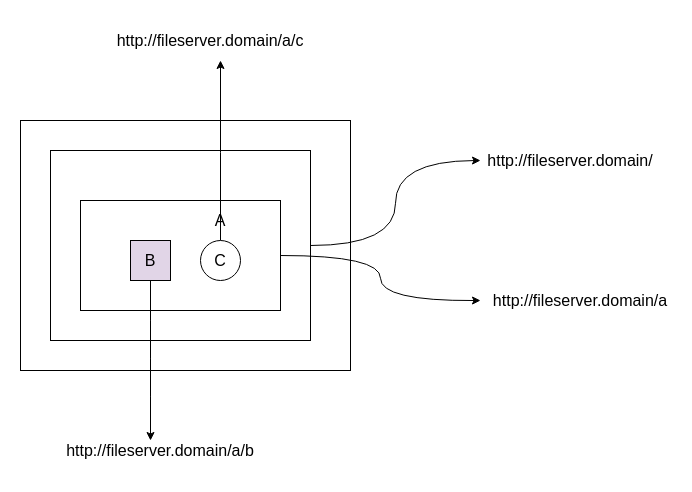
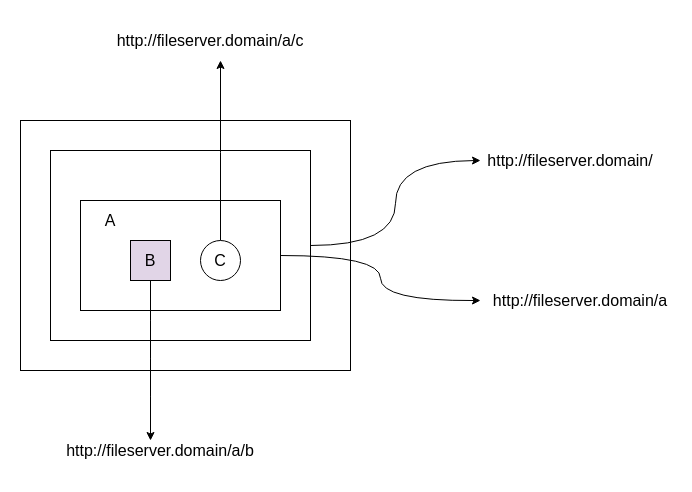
node "A": moved (221, 221) -> (111, 221)
